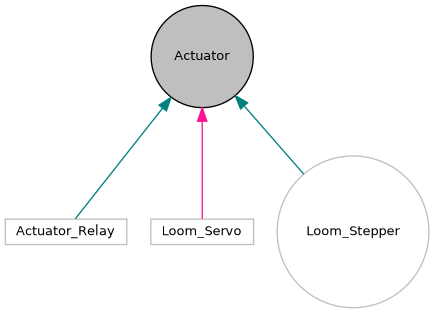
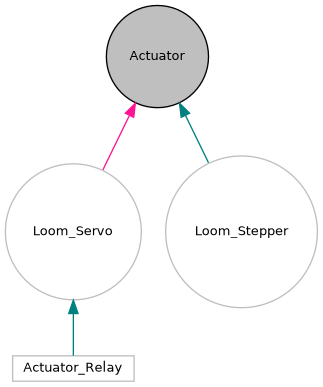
edge "Actuator_Relay" -> "Actuator": now "Actuator_Relay" -> "Loom_Servo"
node "Loom_Servo": shape box -> circle
